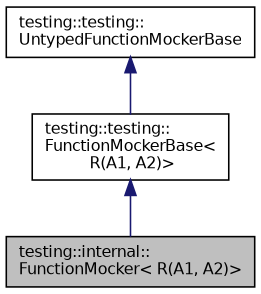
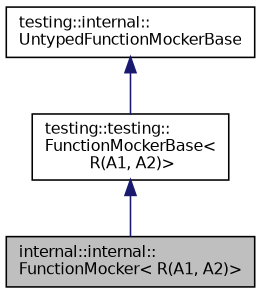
node "testing::testing:: UntypedFunctionMockerBase": label "testing::testing:: UntypedFunctionMockerBase" -> "testing::internal:: UntypedFunctionMockerBase"
node "testing::internal:: FunctionMocker< R(A1, A2)>": label "testing::internal:: FunctionMocker< R(A1, A2)>" -> "internal::internal:: FunctionMocker< R(A1, A2)>"
